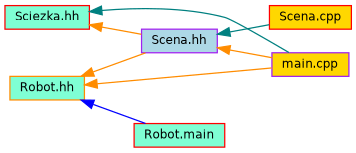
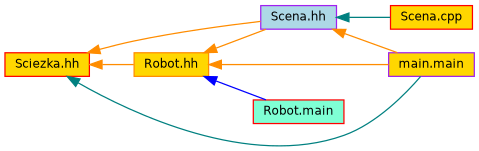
node "Sciezka.hh": fillcolor aquamarine -> gold
edge "Robot.hh" -> "Sciezka.hh": added
node "main.cpp": label "main.cpp" -> "main.main"
node "Robot.hh": fillcolor aquamarine -> gold
